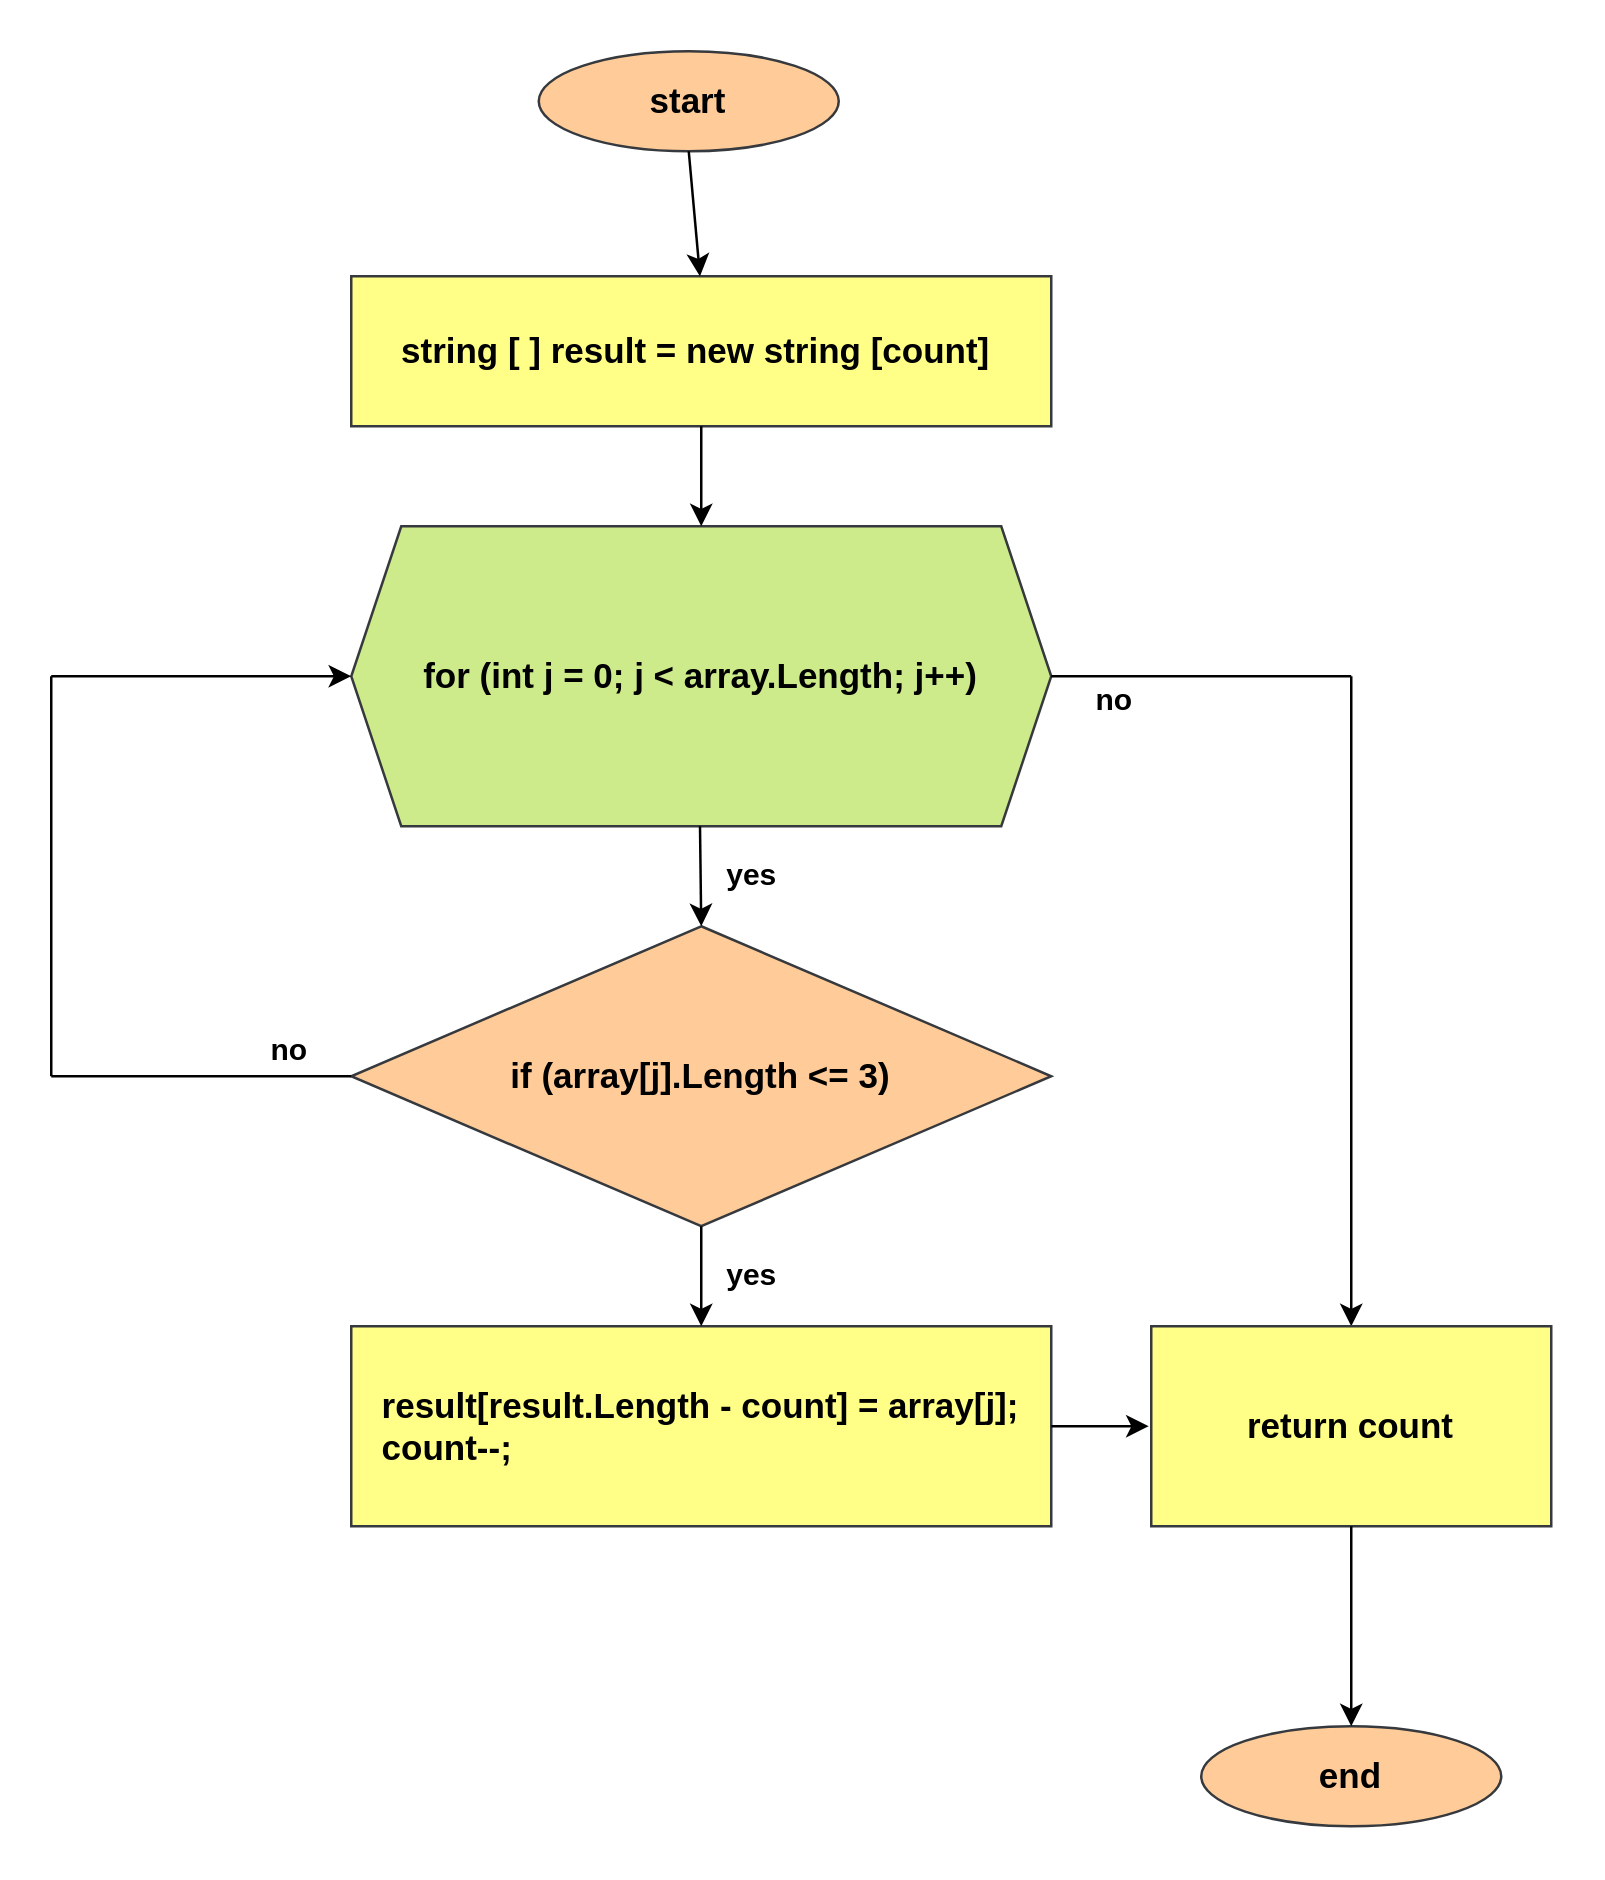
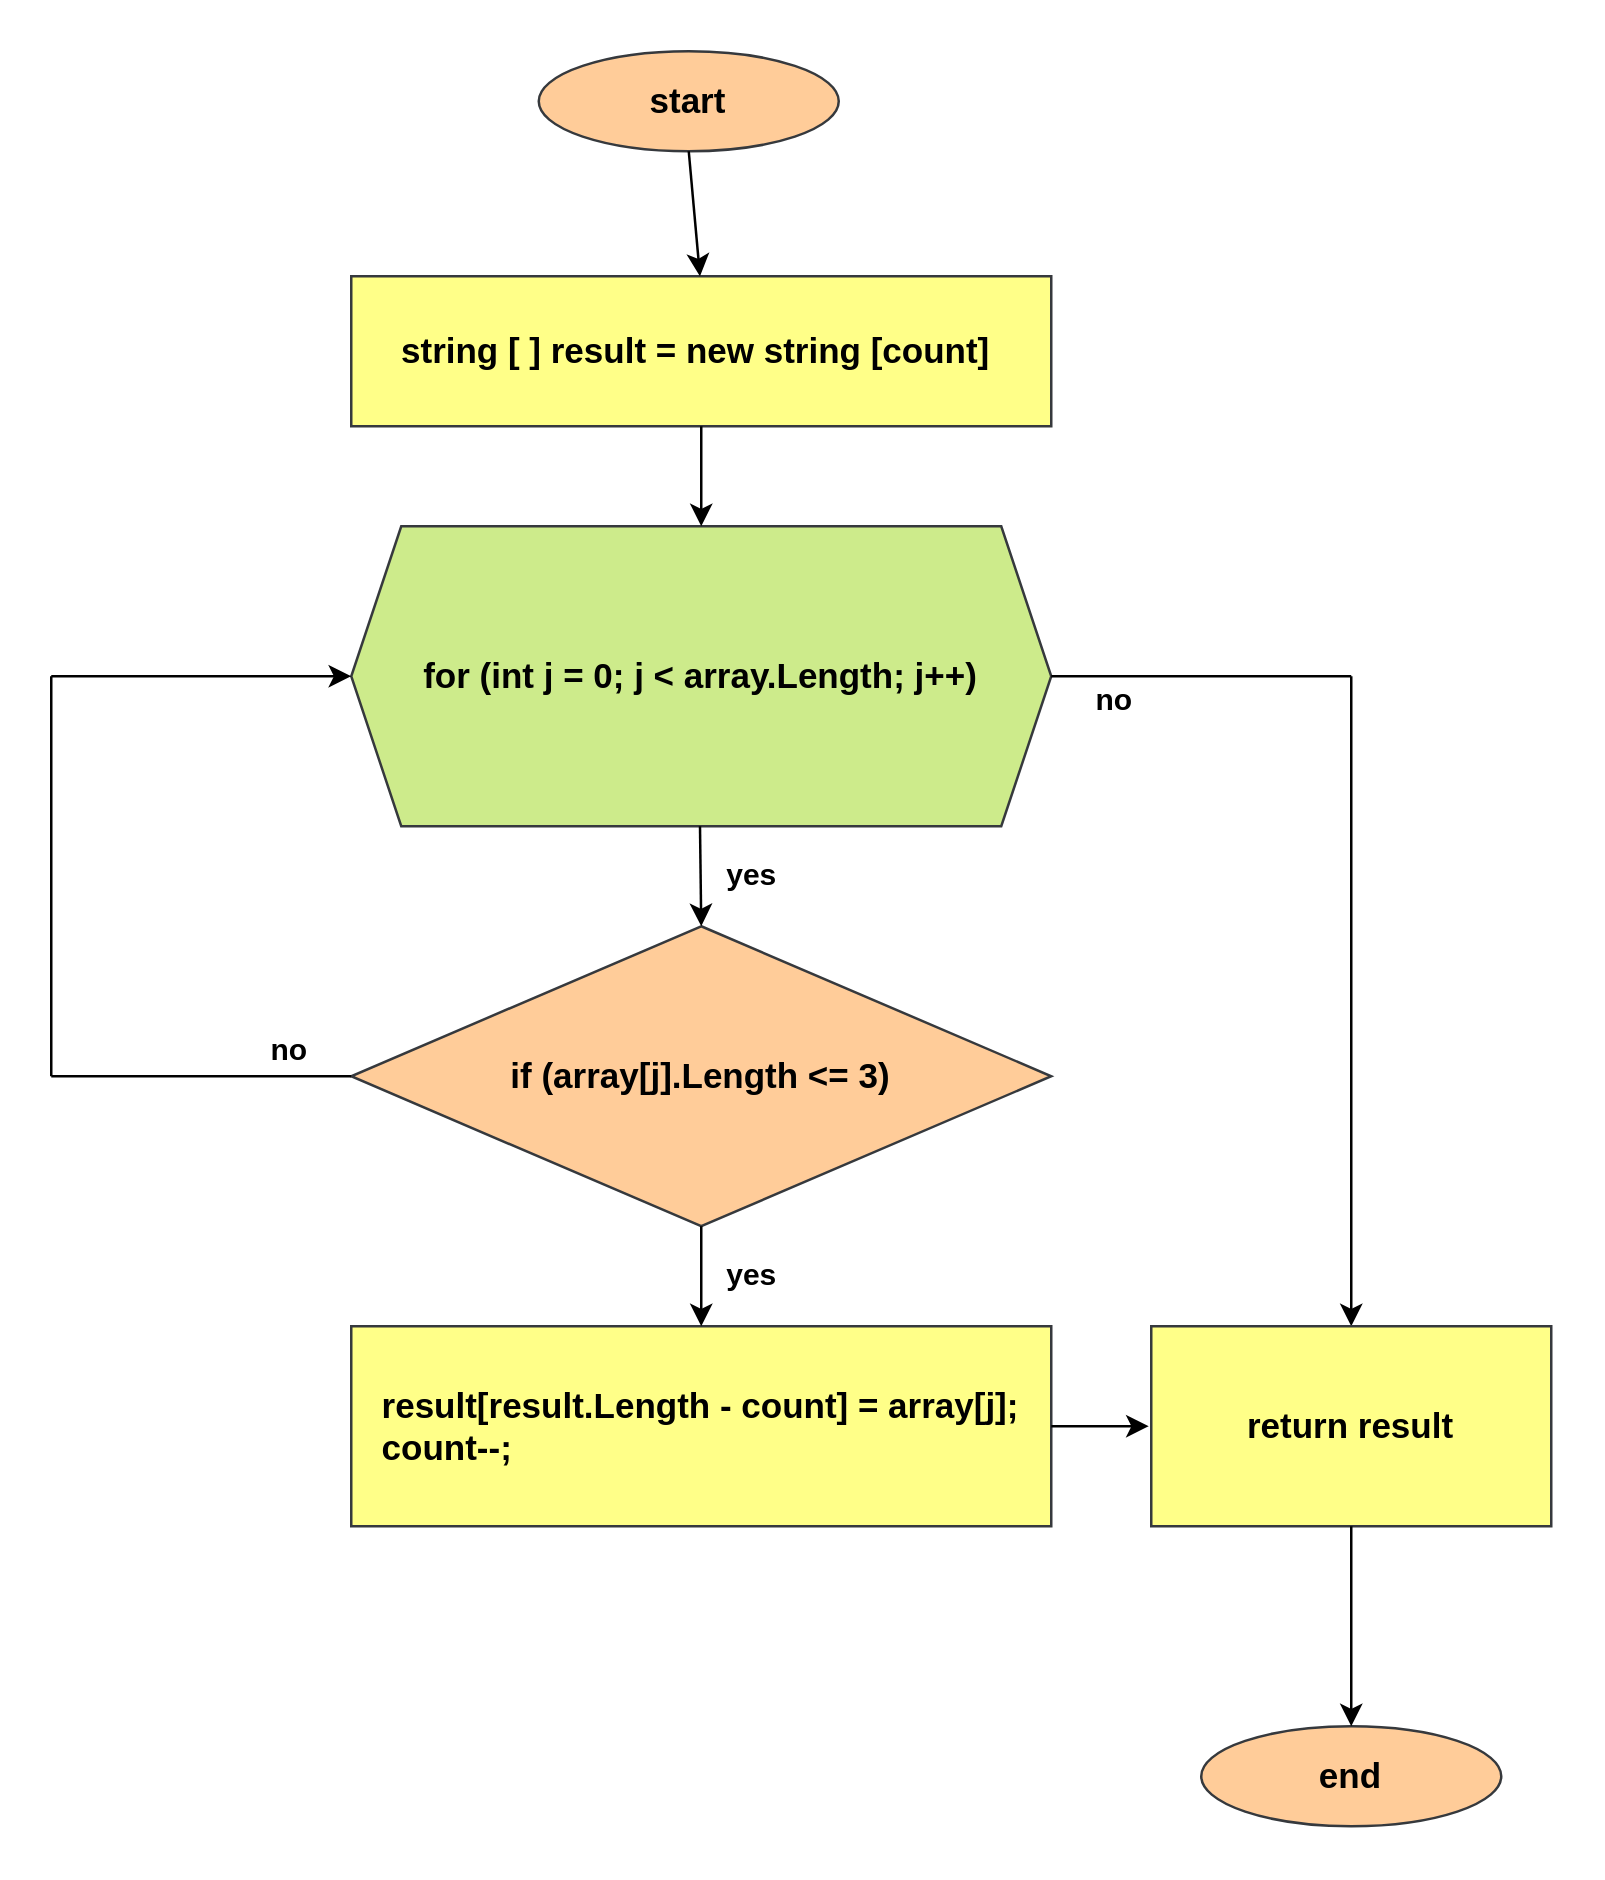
node "return count": label "return count" -> "return result"
